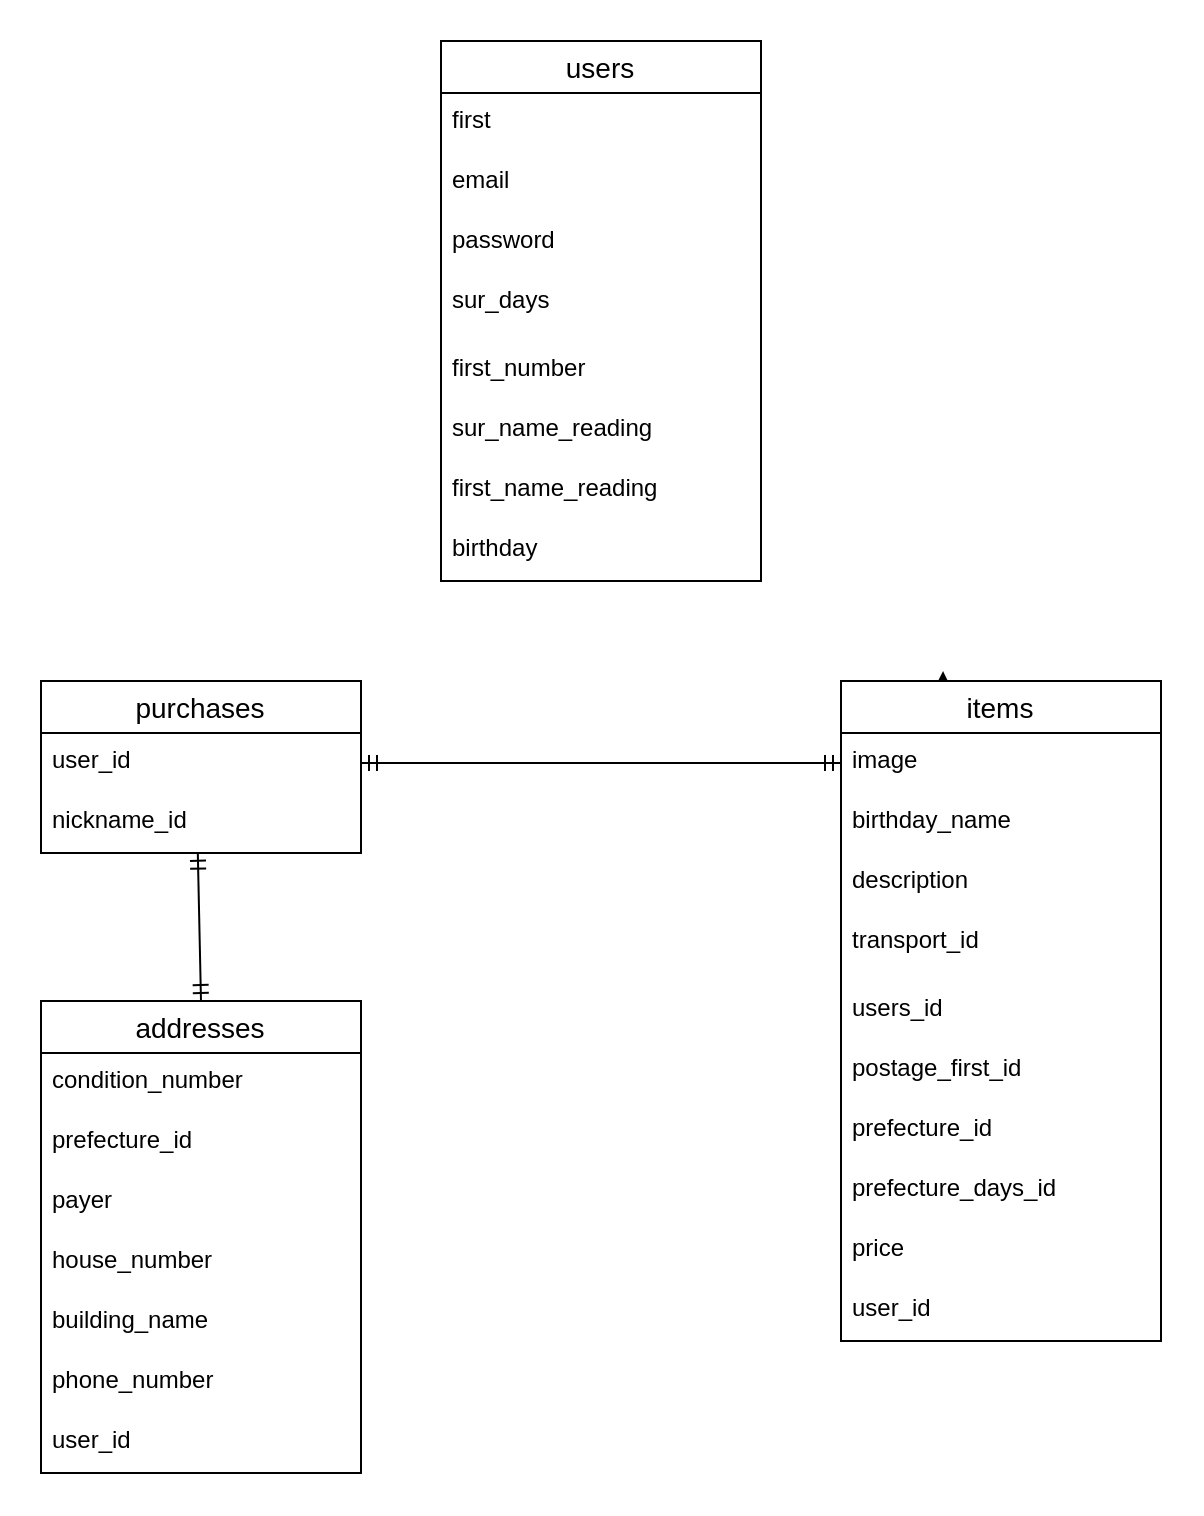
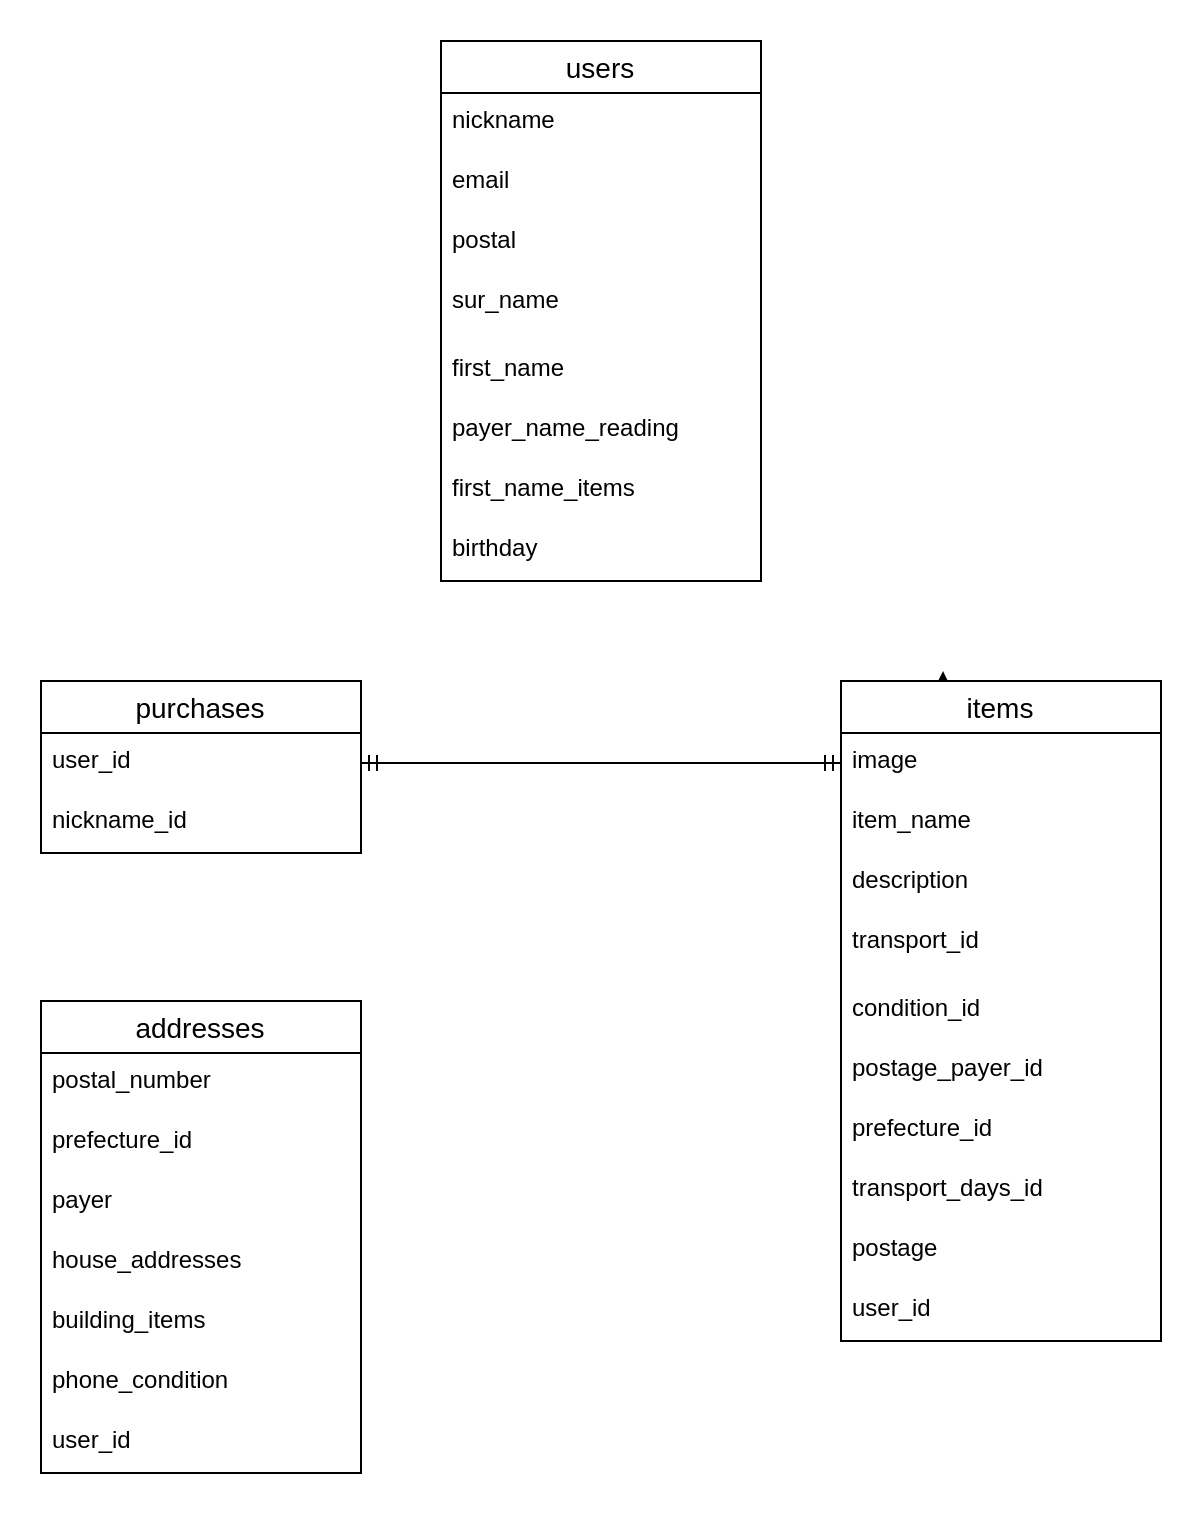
node "first": label "first" -> "nickname"
node "password": label "password" -> "postal"
node "sur_days": label "sur_days" -> "sur_name"
node "first_number": label "first_number" -> "first_name"
node "sur_name_reading": label "sur_name_reading" -> "payer_name_reading"
node "first_name_reading": label "first_name_reading" -> "first_name_items"
node "birthday_name": label "birthday_name" -> "item_name"
edge "nickname_id" -- "addresses": removed
node "users_id": label "users_id" -> "condition_id"
node "postage_first_id": label "postage_first_id" -> "postage_payer_id"
node "condition_number": label "condition_number" -> "postal_number"
node "prefecture_days_id": label "prefecture_days_id" -> "transport_days_id"
node "price": label "price" -> "postage"
node "house_number": label "house_number" -> "house_addresses"
node "building_name": label "building_name" -> "building_items"
node "phone_number": label "phone_number" -> "phone_condition"
